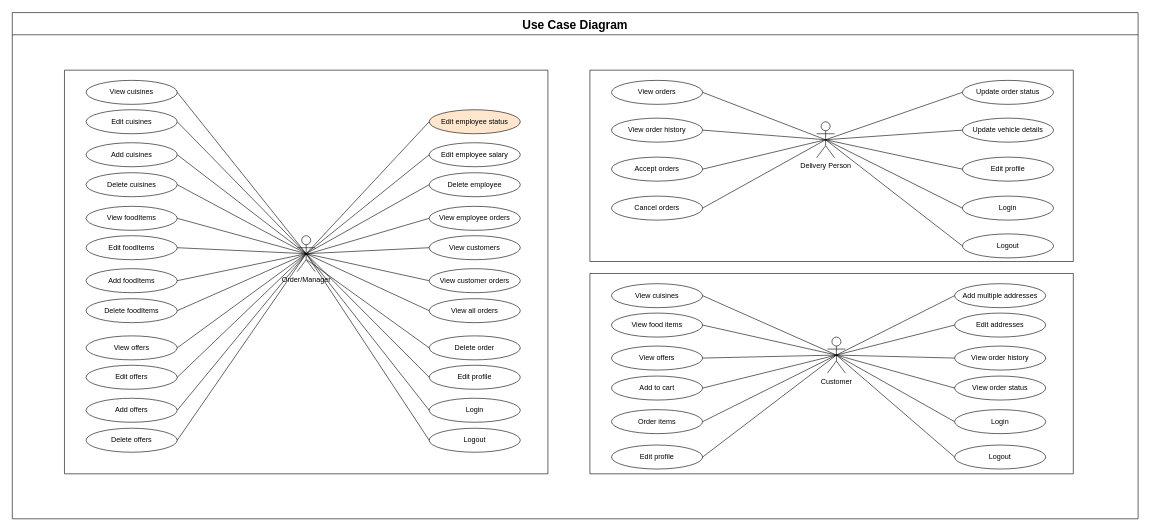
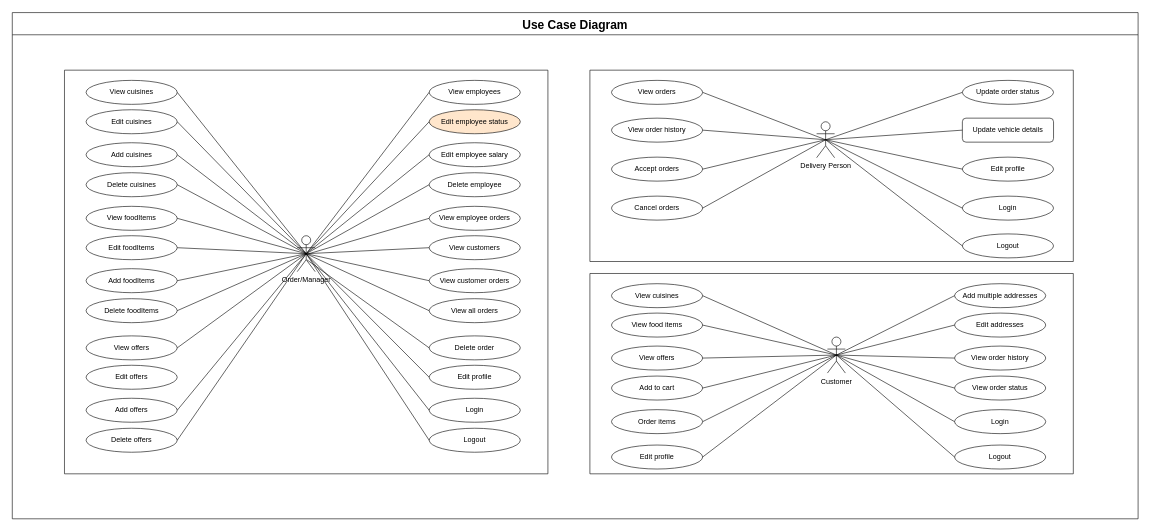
node "View employees": added
node "Update vehicle details": shape ellipse -> rounded rectangle
edge "View employees" -- "Order/Manager": added
edge "Order/Manager" -- "Edit offers": removed
